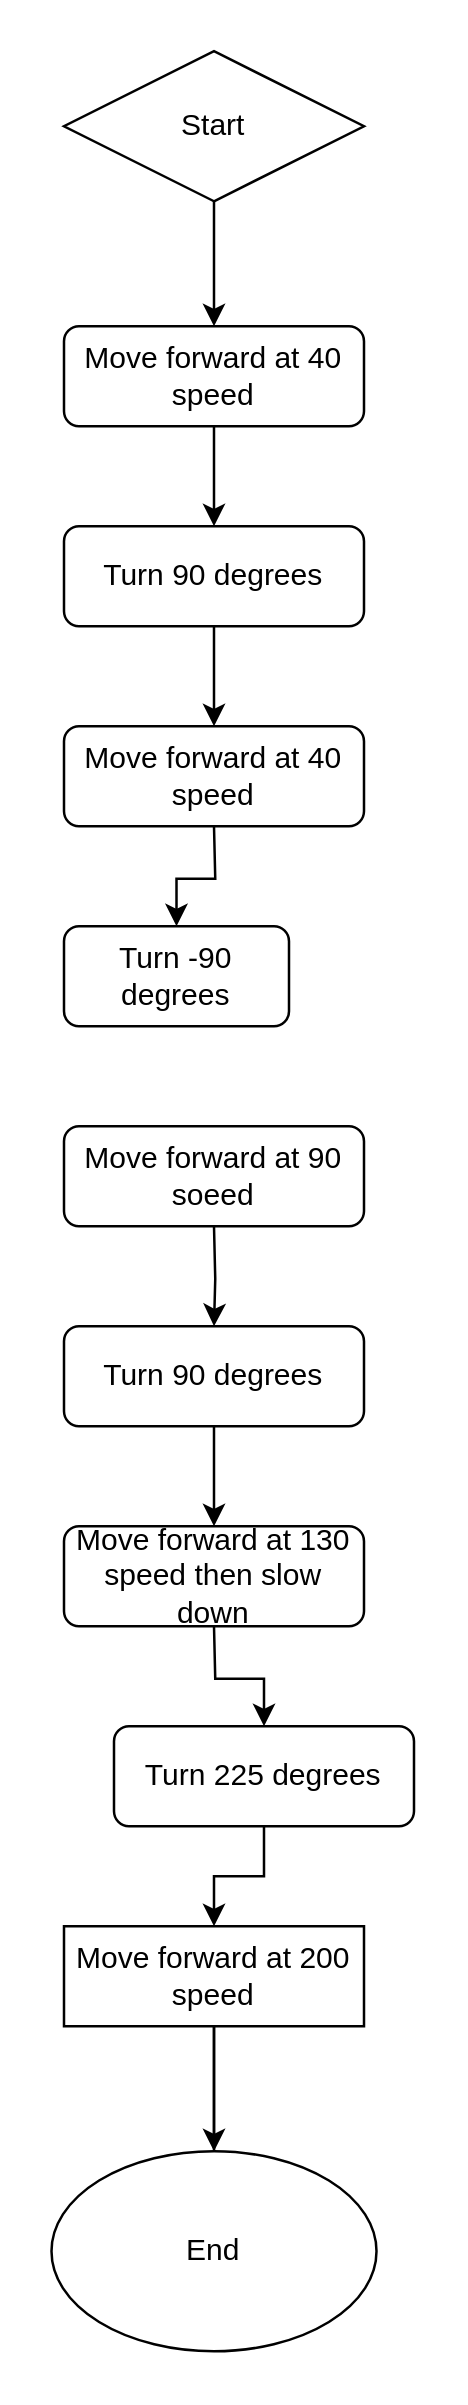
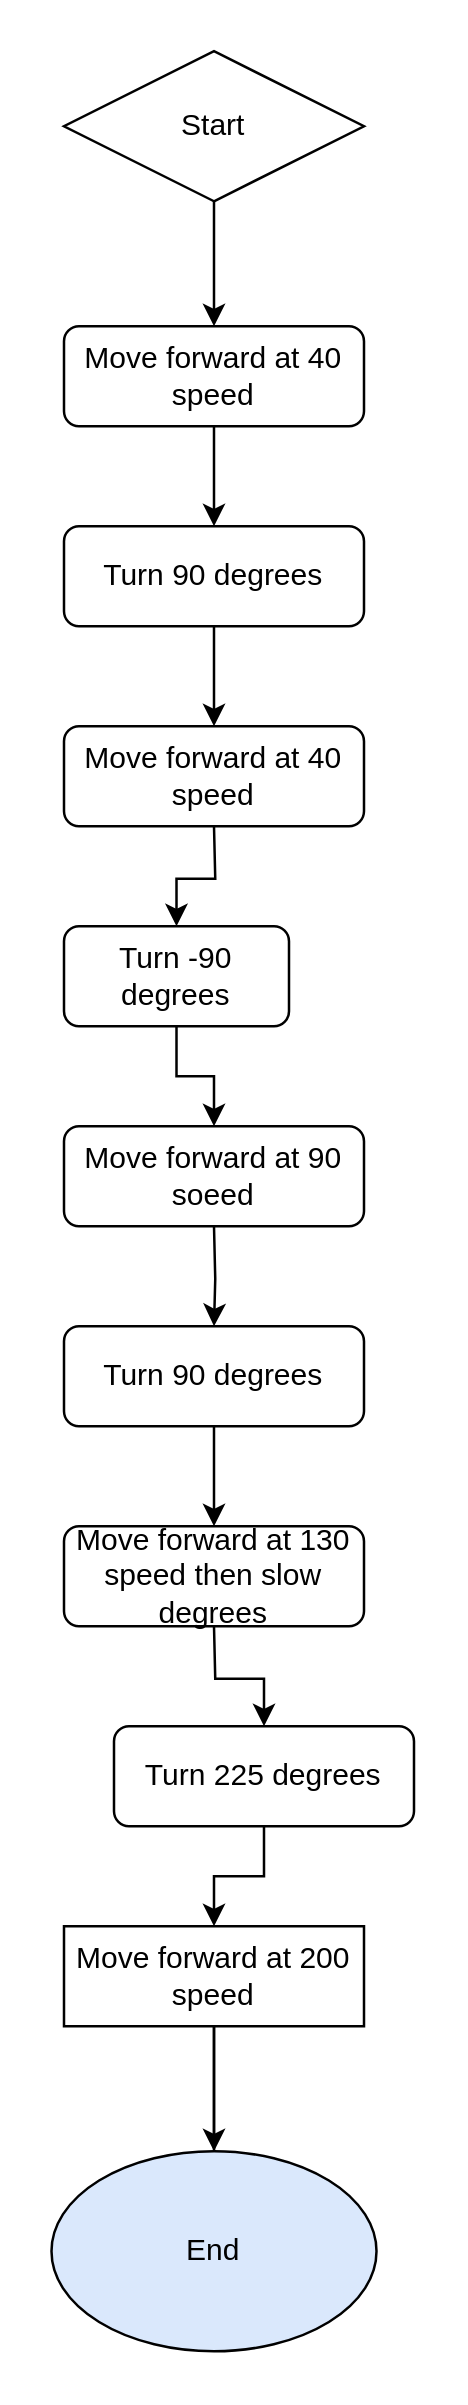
edge "Turn -90 degrees" -> "Move forward at 90 soeed": added
node "Move forward at 130 speed then slow down": label "Move forward at 130 speed then slow down" -> "Move forward at 130 speed then slow degrees"
node "End": fillcolor #ffffff -> #dae8fc
